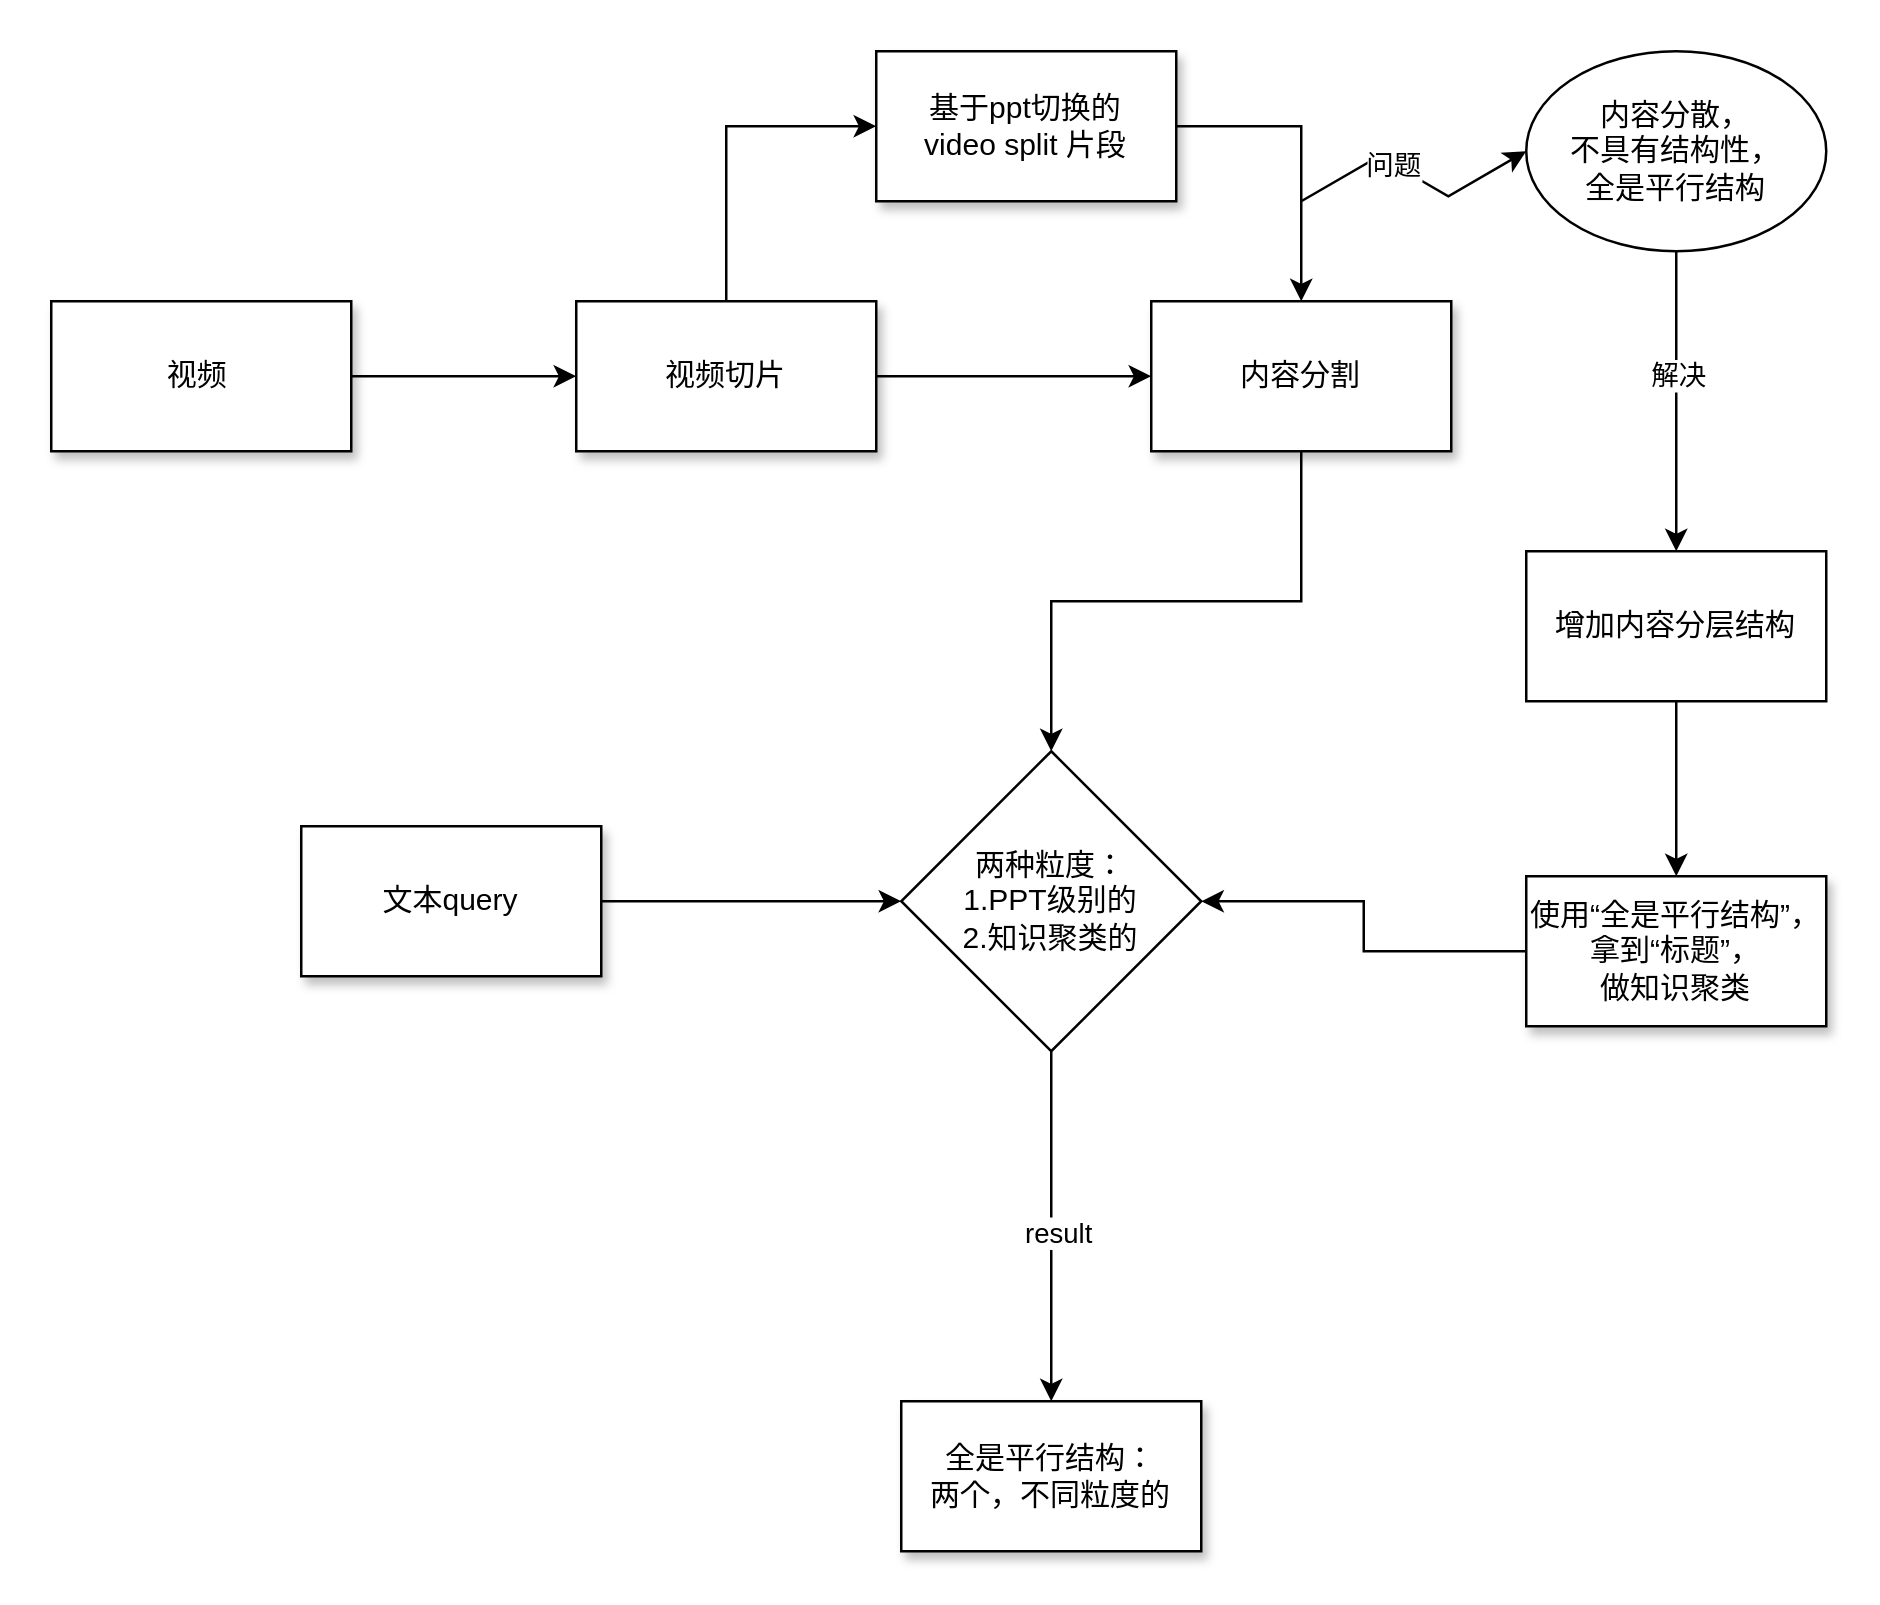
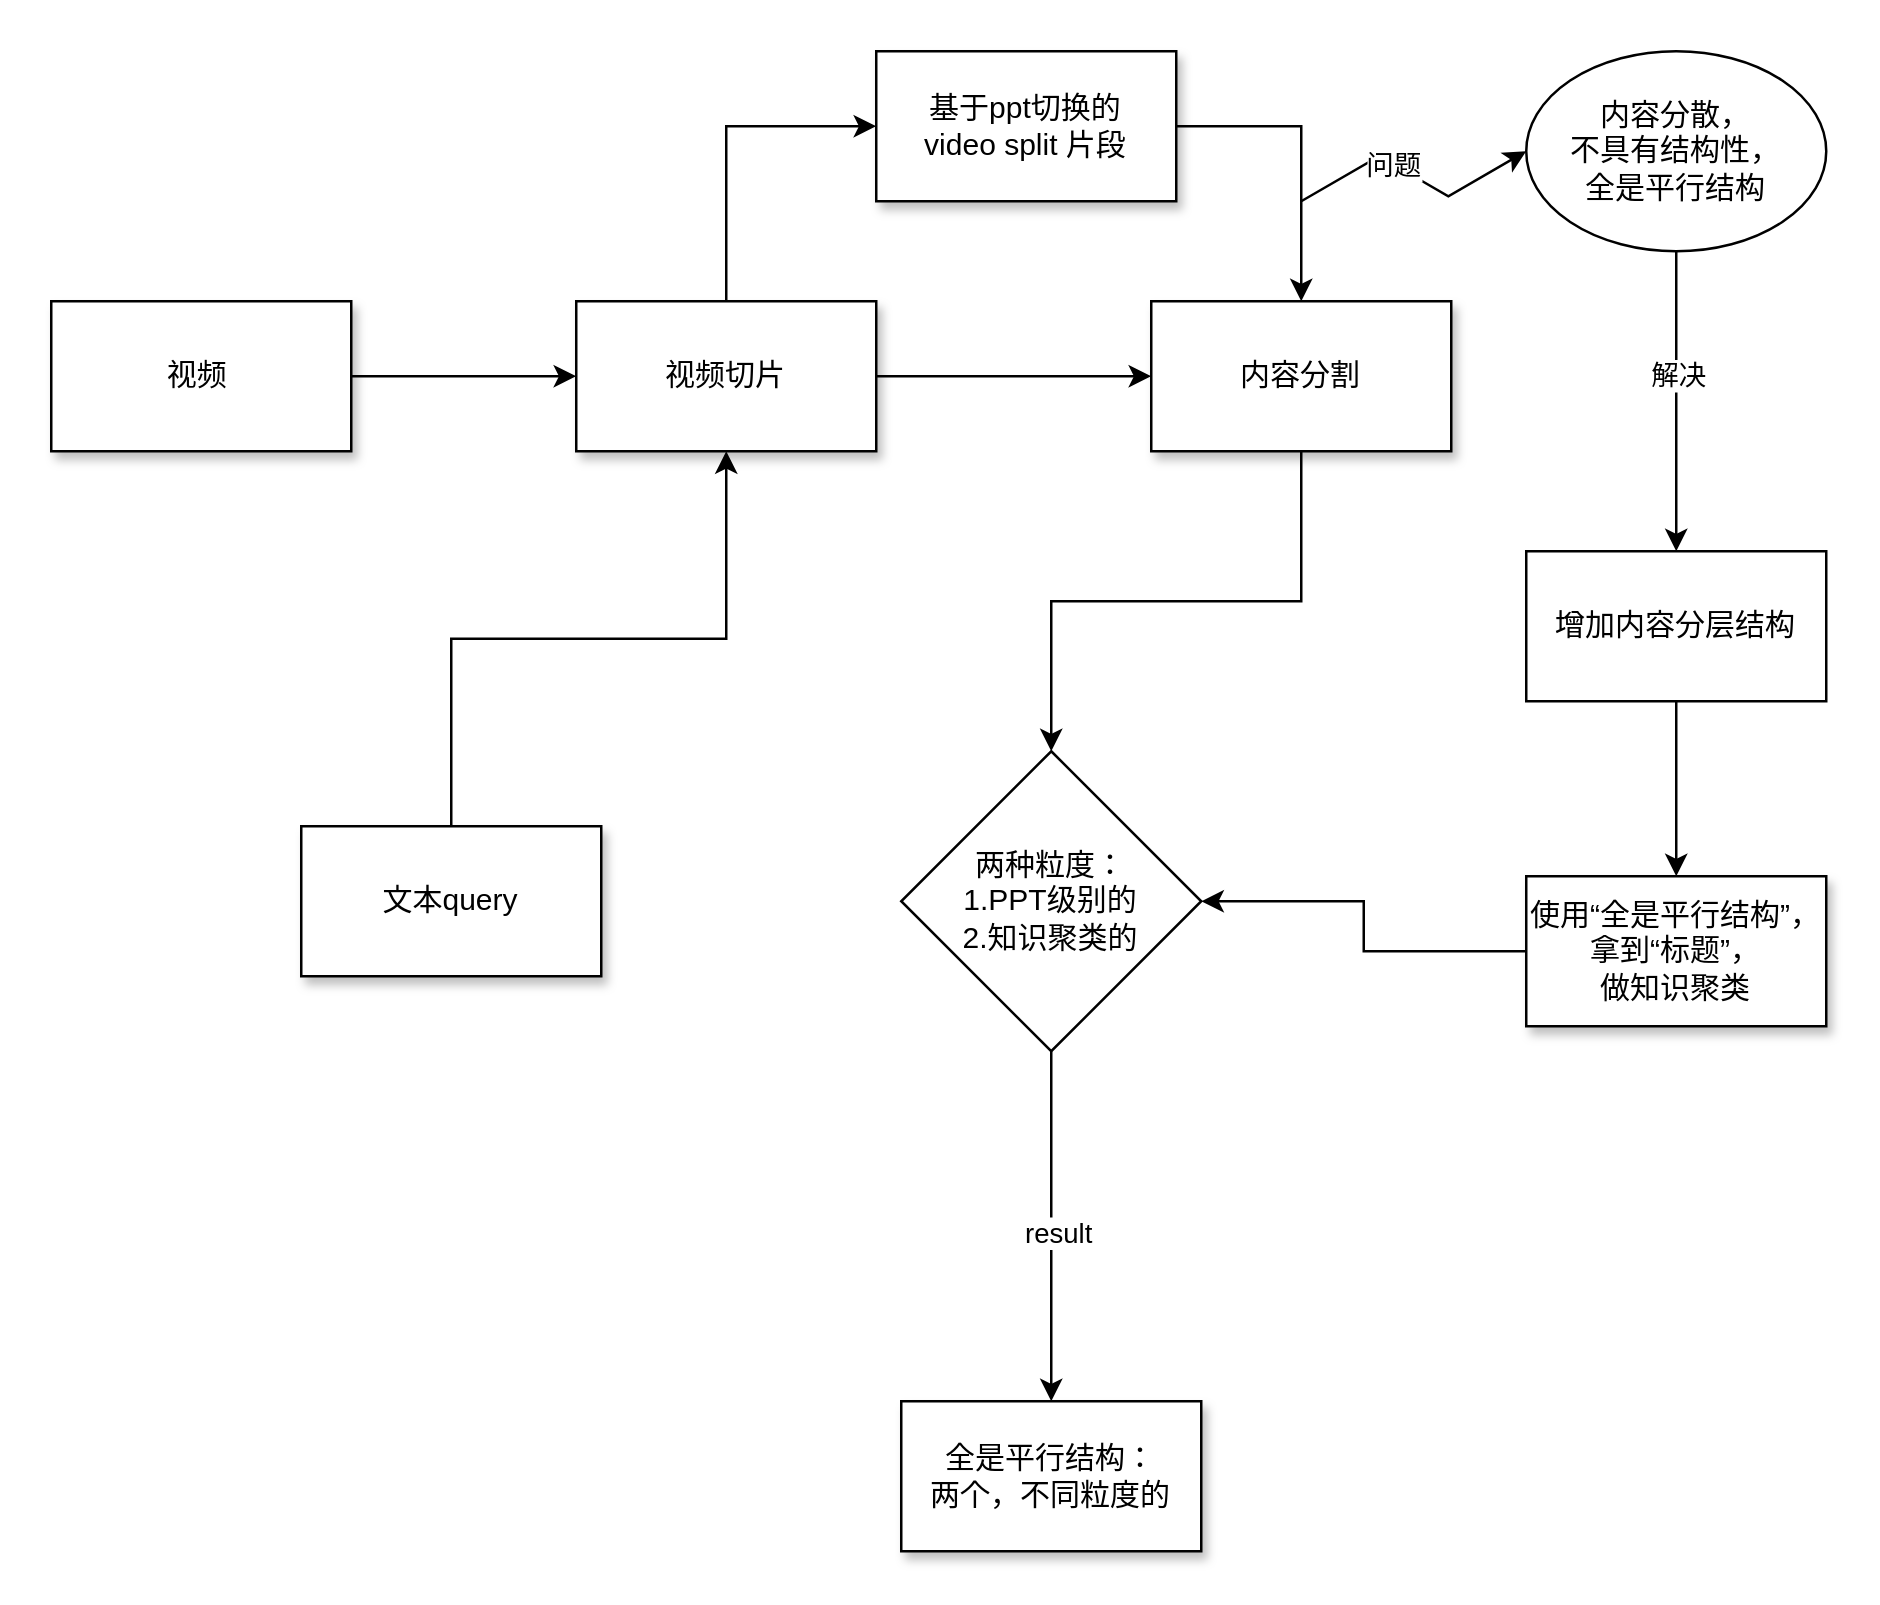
edge "文本query" -> "两种粒度： 1.PPT级别的 2.知识聚类的": now "文本query" -> "视频切片"
